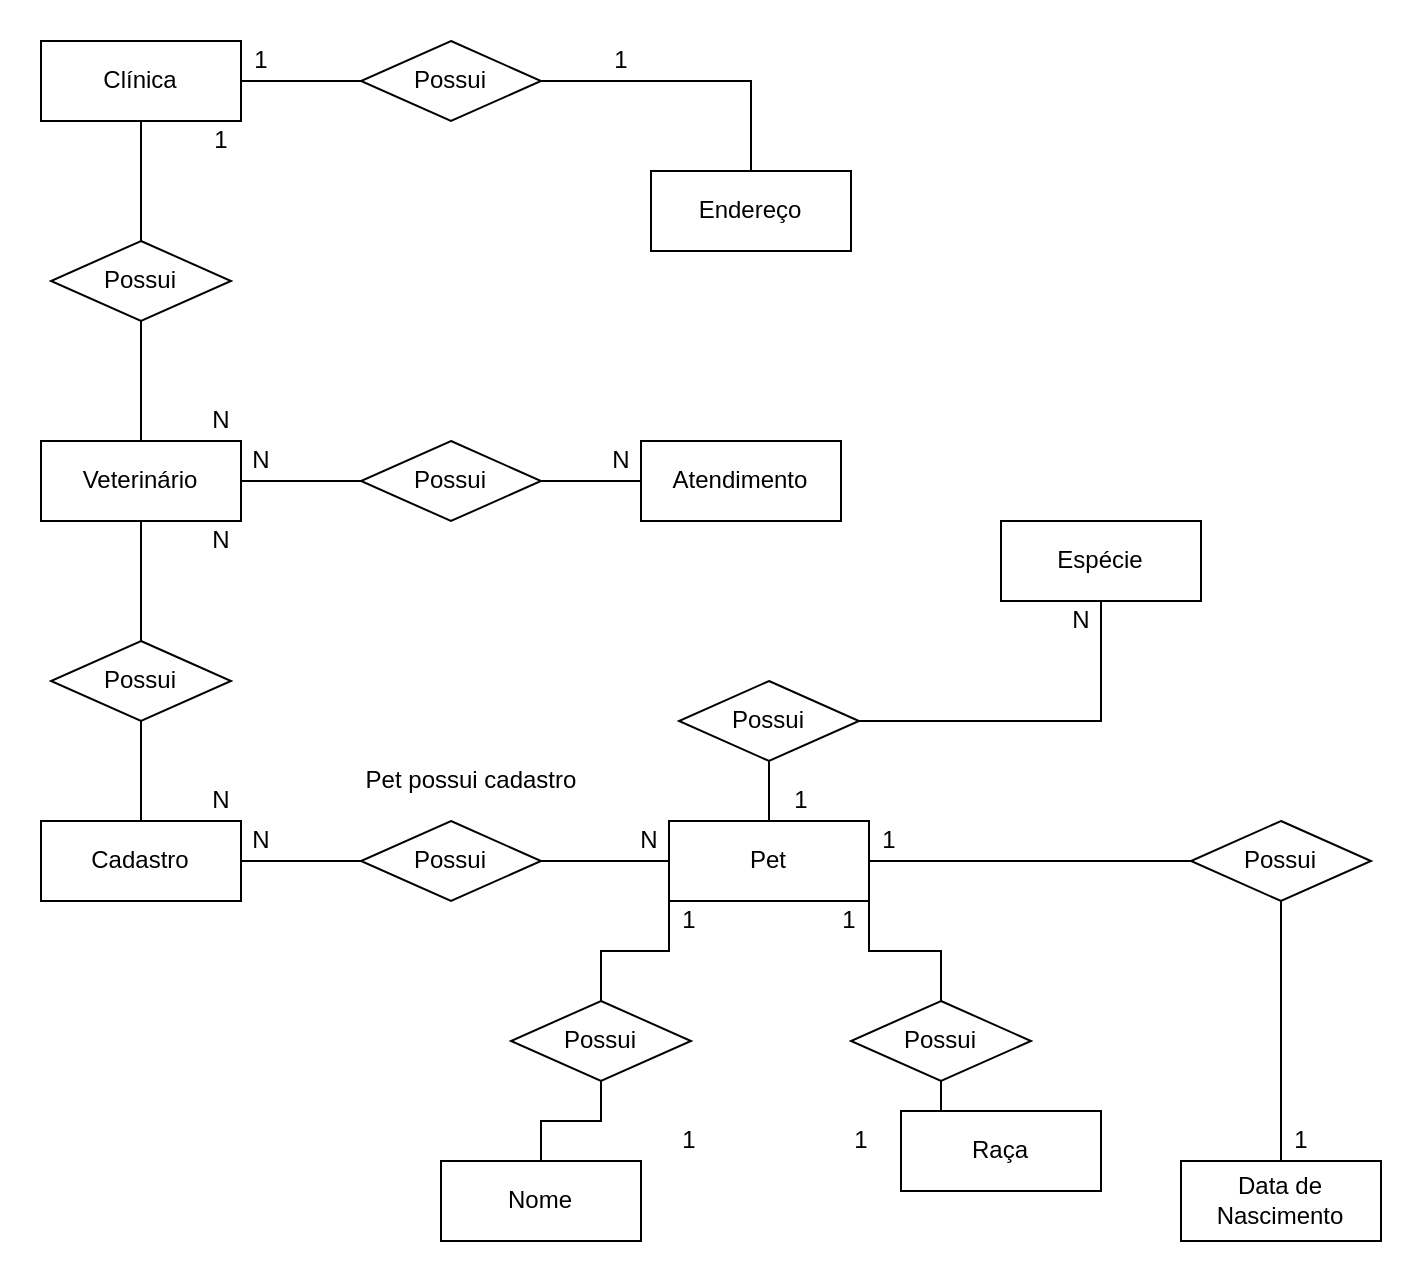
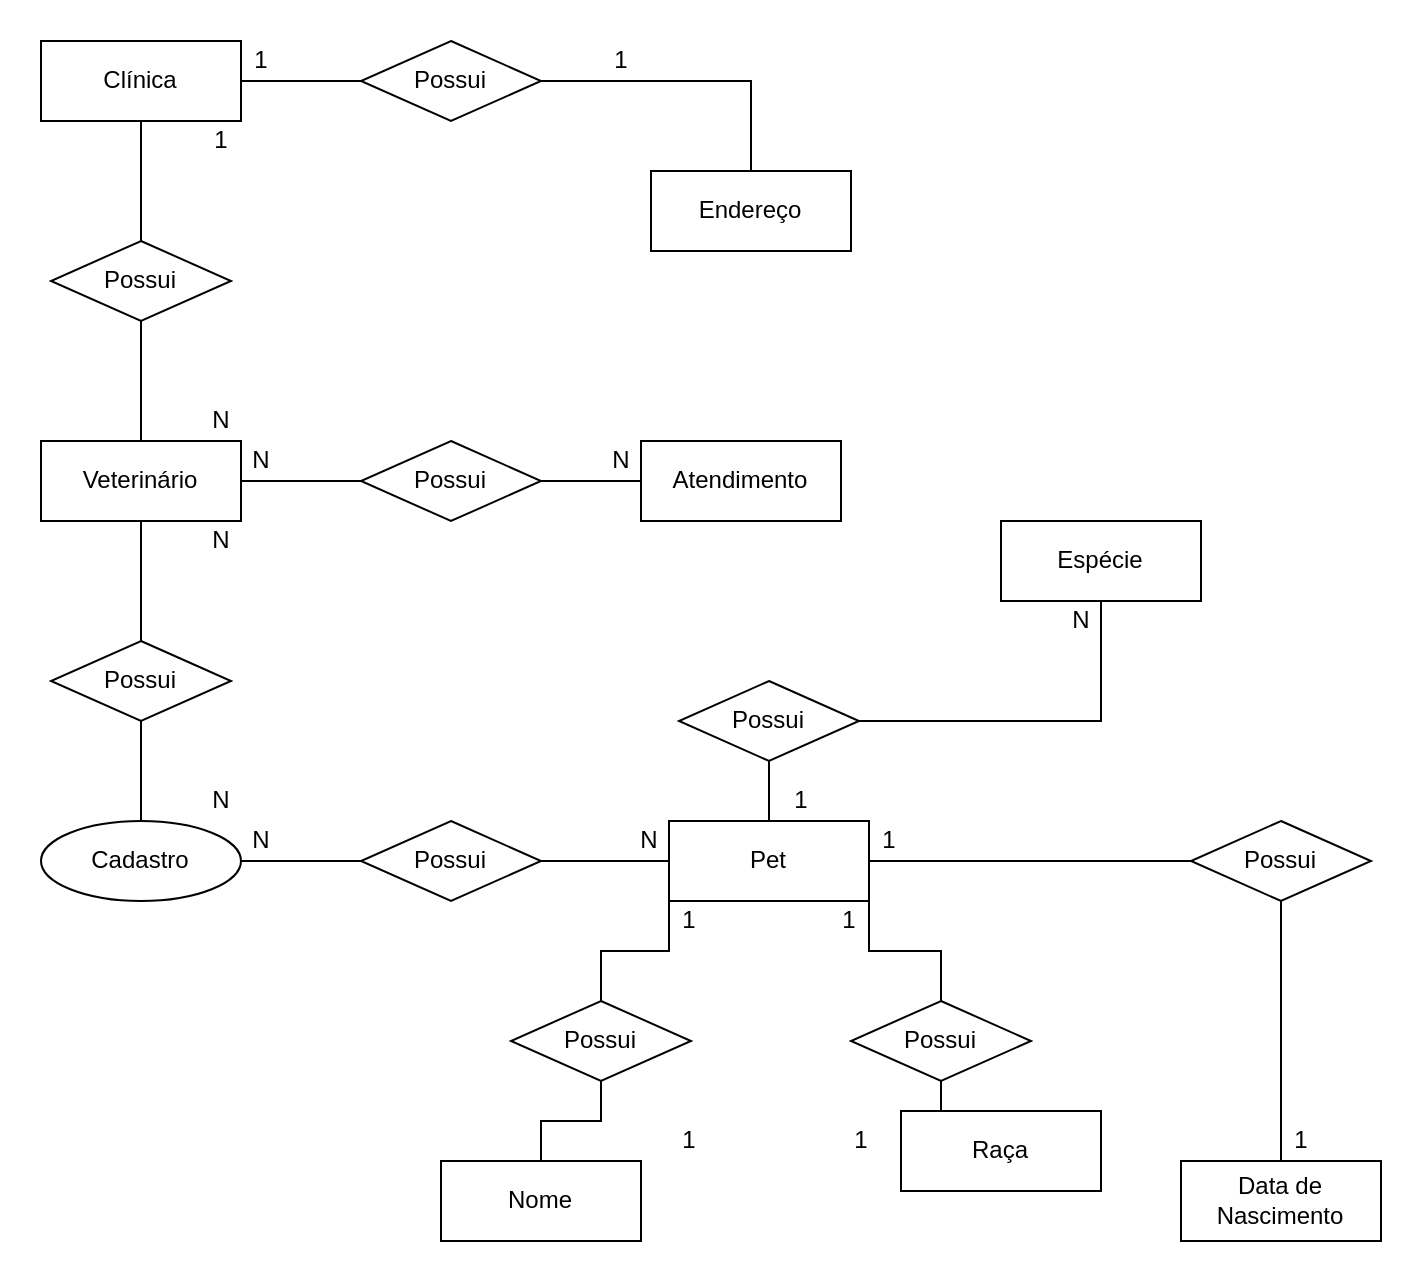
node "Pet possui cadastro": removed
node "Cadastro": shape rectangle -> ellipse
